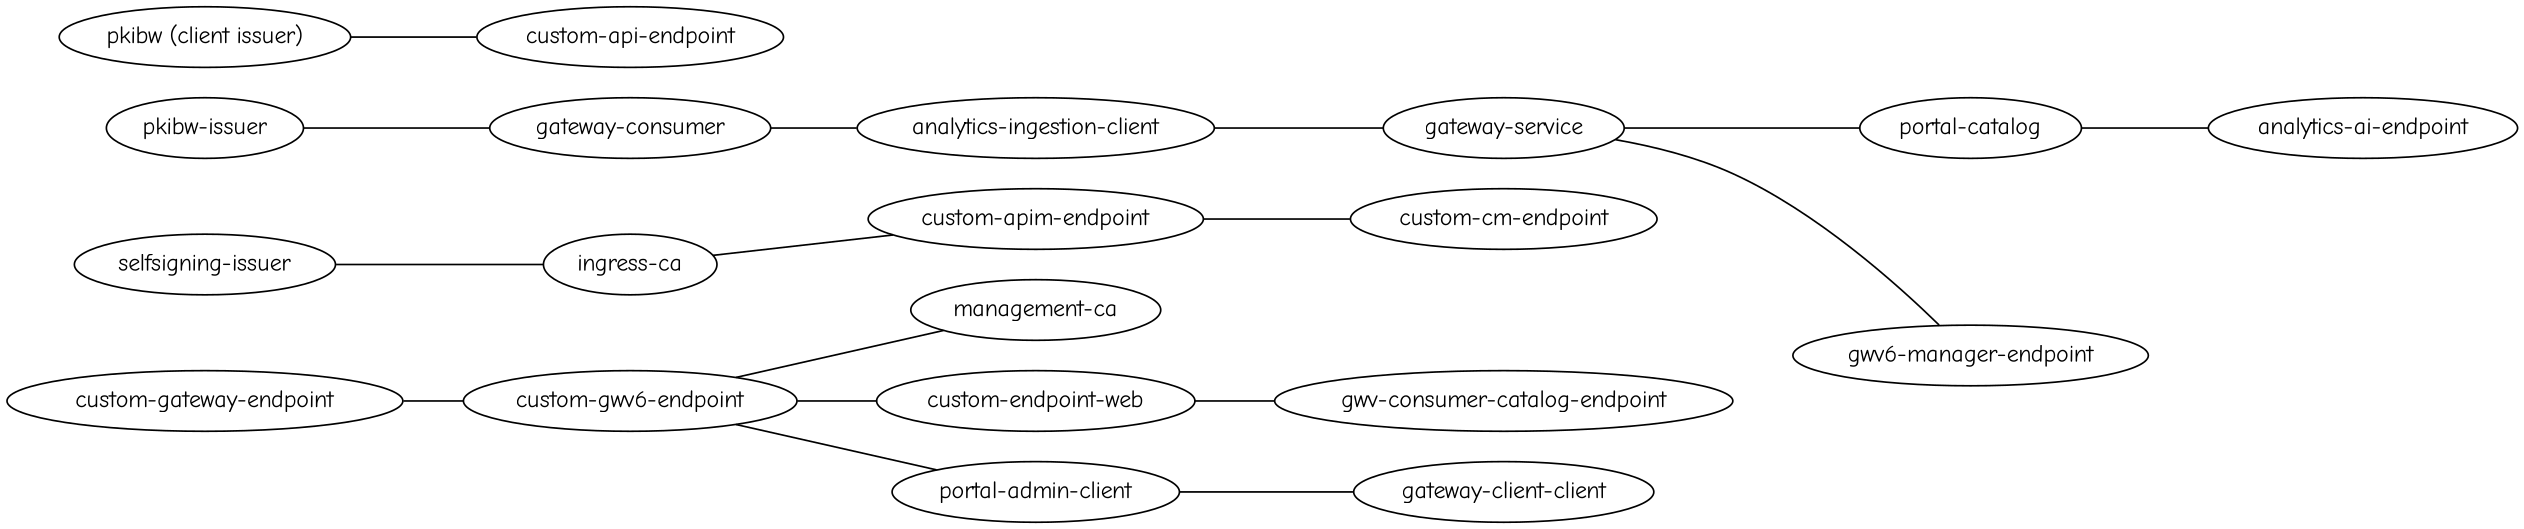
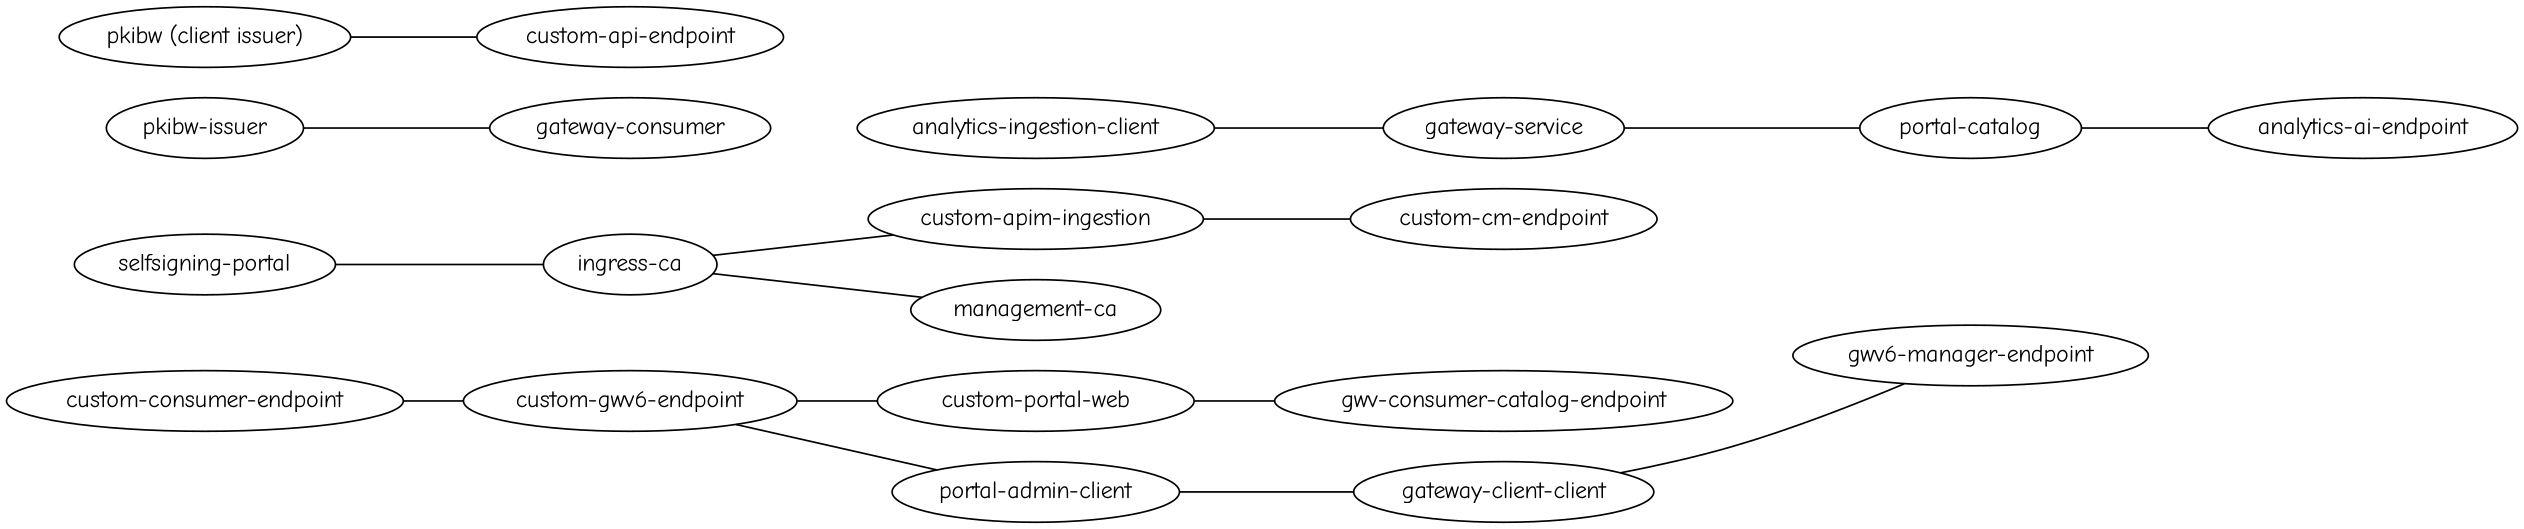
edge "gateway-consumer" -- "analytics-ingestion-client": removed
edge "gateway-service" -- "gwv6-manager-endpoint": now "gateway-client-client" -- "gwv6-manager-endpoint"
node "custom-apim-endpoint": label "custom-apim-endpoint" -> "custom-apim-ingestion"
node "selfsigning-issuer": label "selfsigning-issuer" -> "selfsigning-portal"
edge "management-ca" -- "custom-gwv6-endpoint": now "management-ca" -- "ingress-ca"
node "custom-gateway-endpoint": label "custom-gateway-endpoint" -> "custom-consumer-endpoint"
node "custom-endpoint-web": label "custom-endpoint-web" -> "custom-portal-web"
